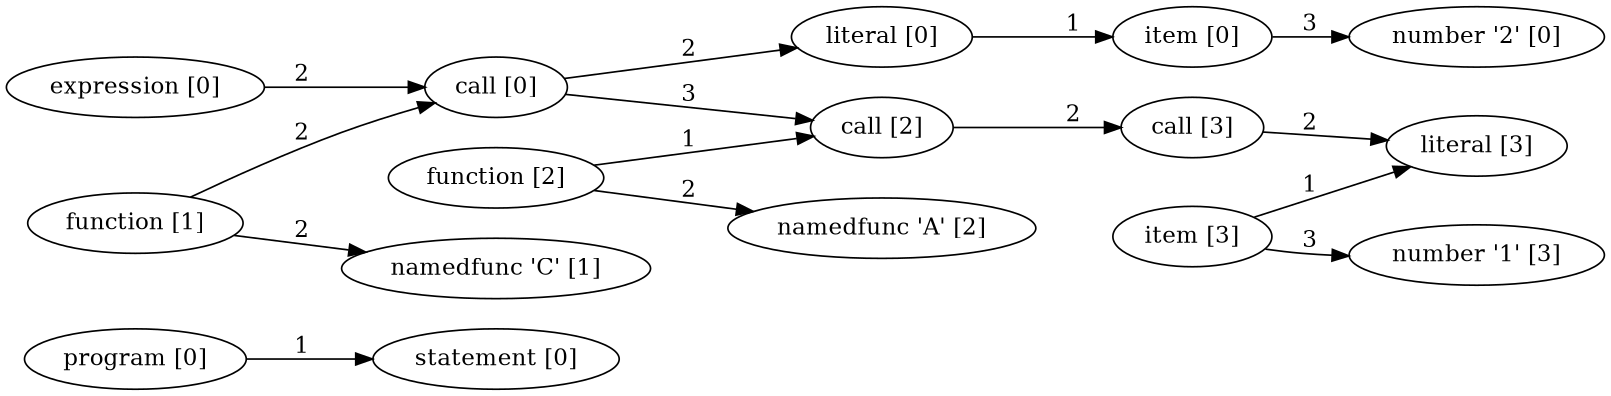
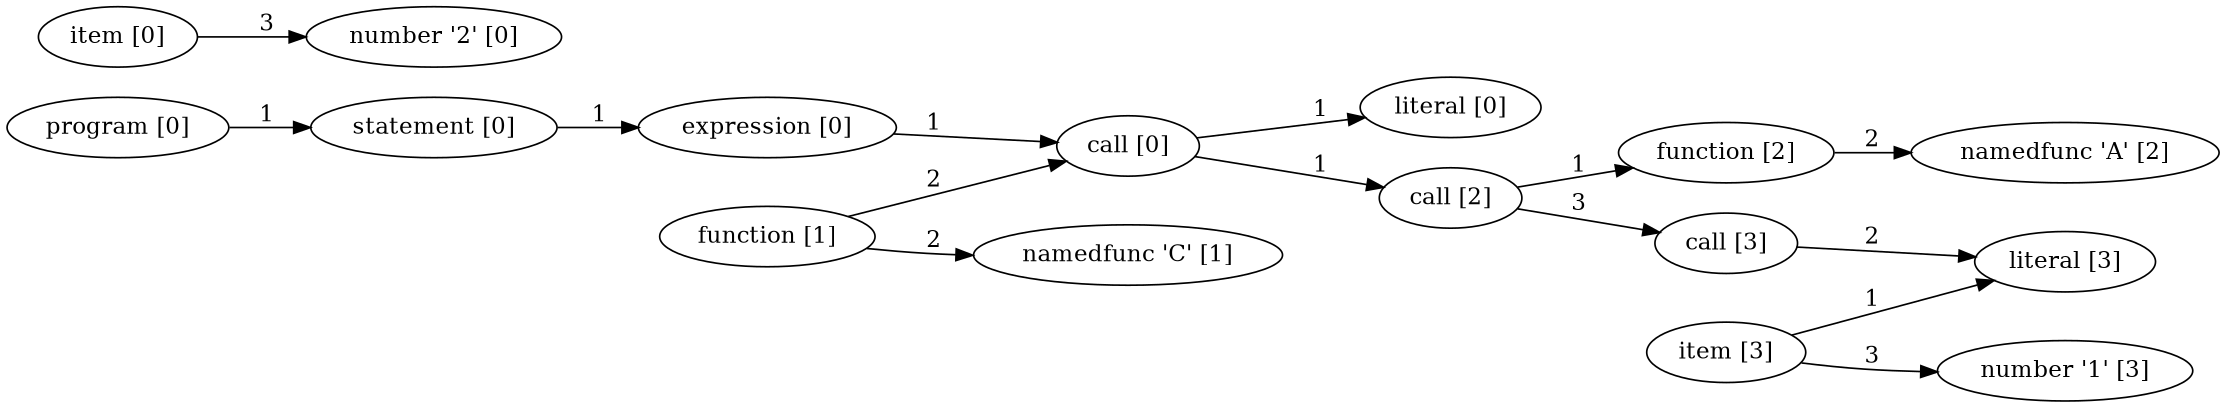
edge "literal [0]" -> "item [0]": removed, label "1"
edge "call [0]" -> "literal [0]": label "2" -> "1"
edge "expression [0]" -> "call [0]": label "2" -> "1"
edge "call [0]" -> "call [2]": label "3" -> "1"
edge "call [2]" -> "call [3]": label "2" -> "3"
edge "statement [0]" -> "expression [0]": added, label "1"
edge "function [2]" -> "call [2]": reversed
